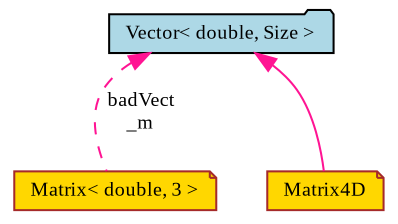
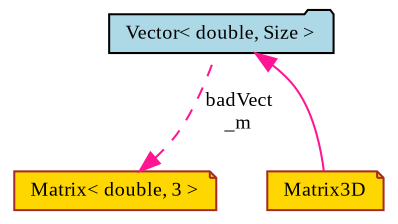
edge "Matrix< double, 3 >" -> "Vector< double, Size >": reversed
node "Matrix4D": label "Matrix4D" -> "Matrix3D"
